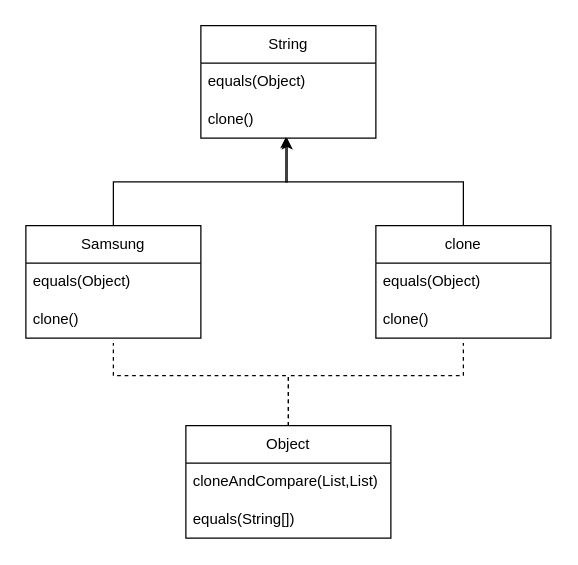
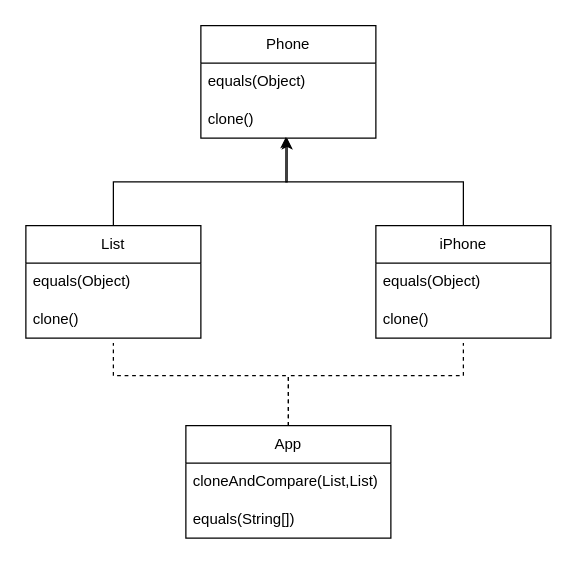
node "String": label "String" -> "Phone"
node "Samsung": label "Samsung" -> "List"
node "clone": label "clone" -> "iPhone"
node "Object": label "Object" -> "App"
